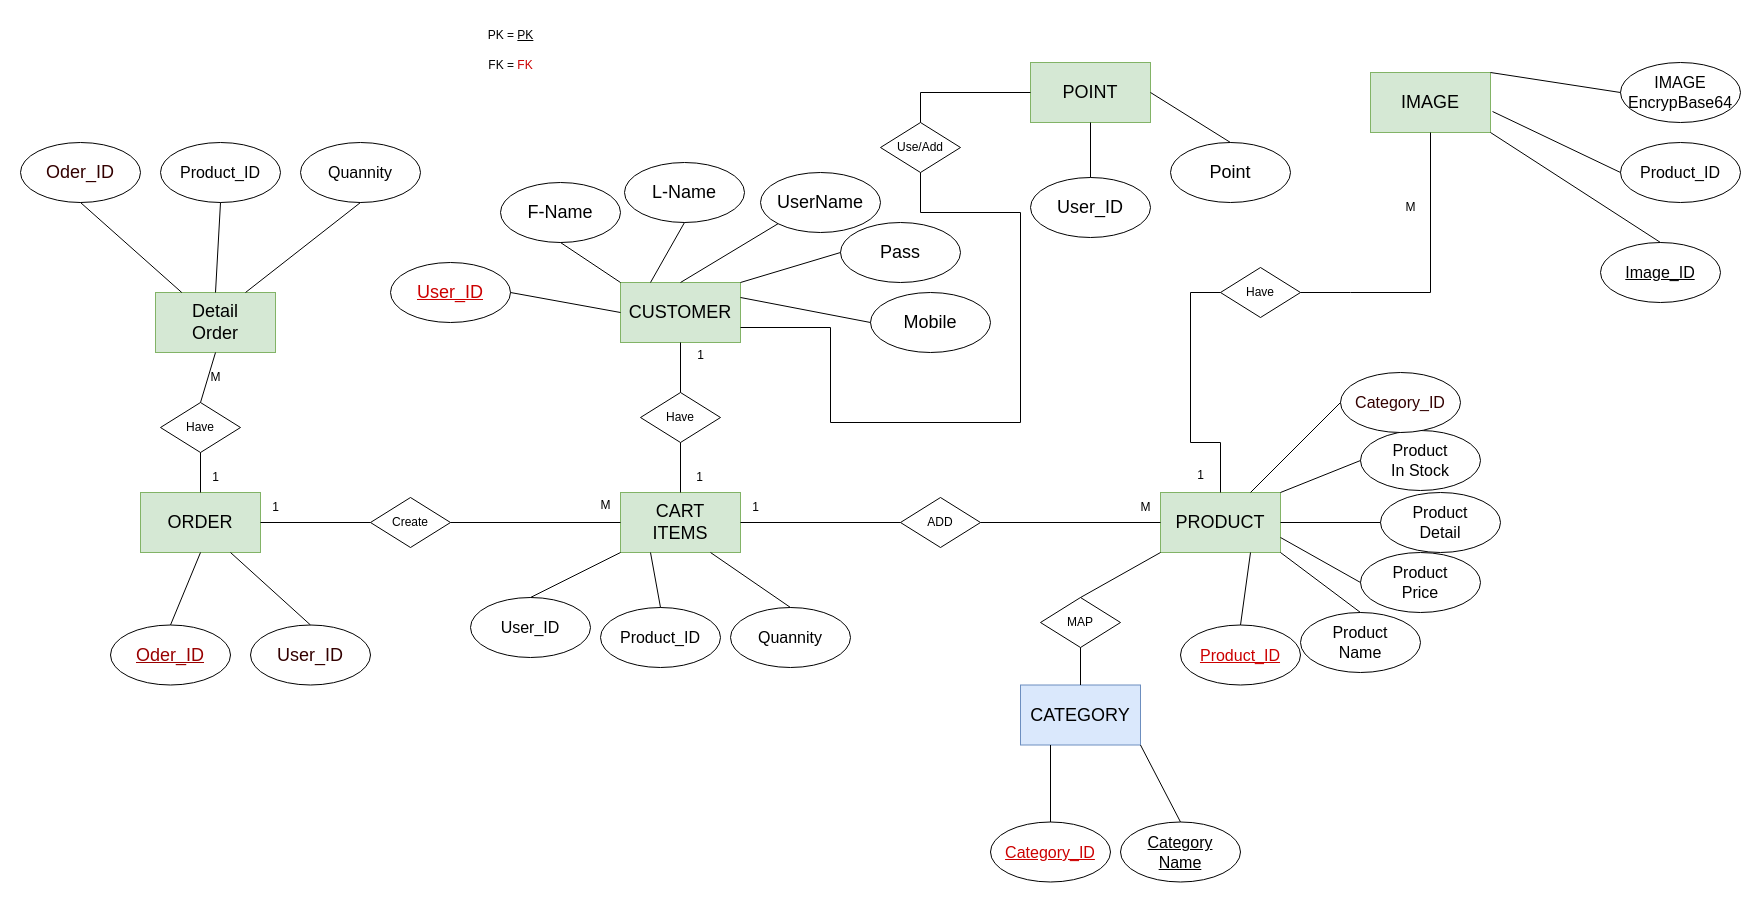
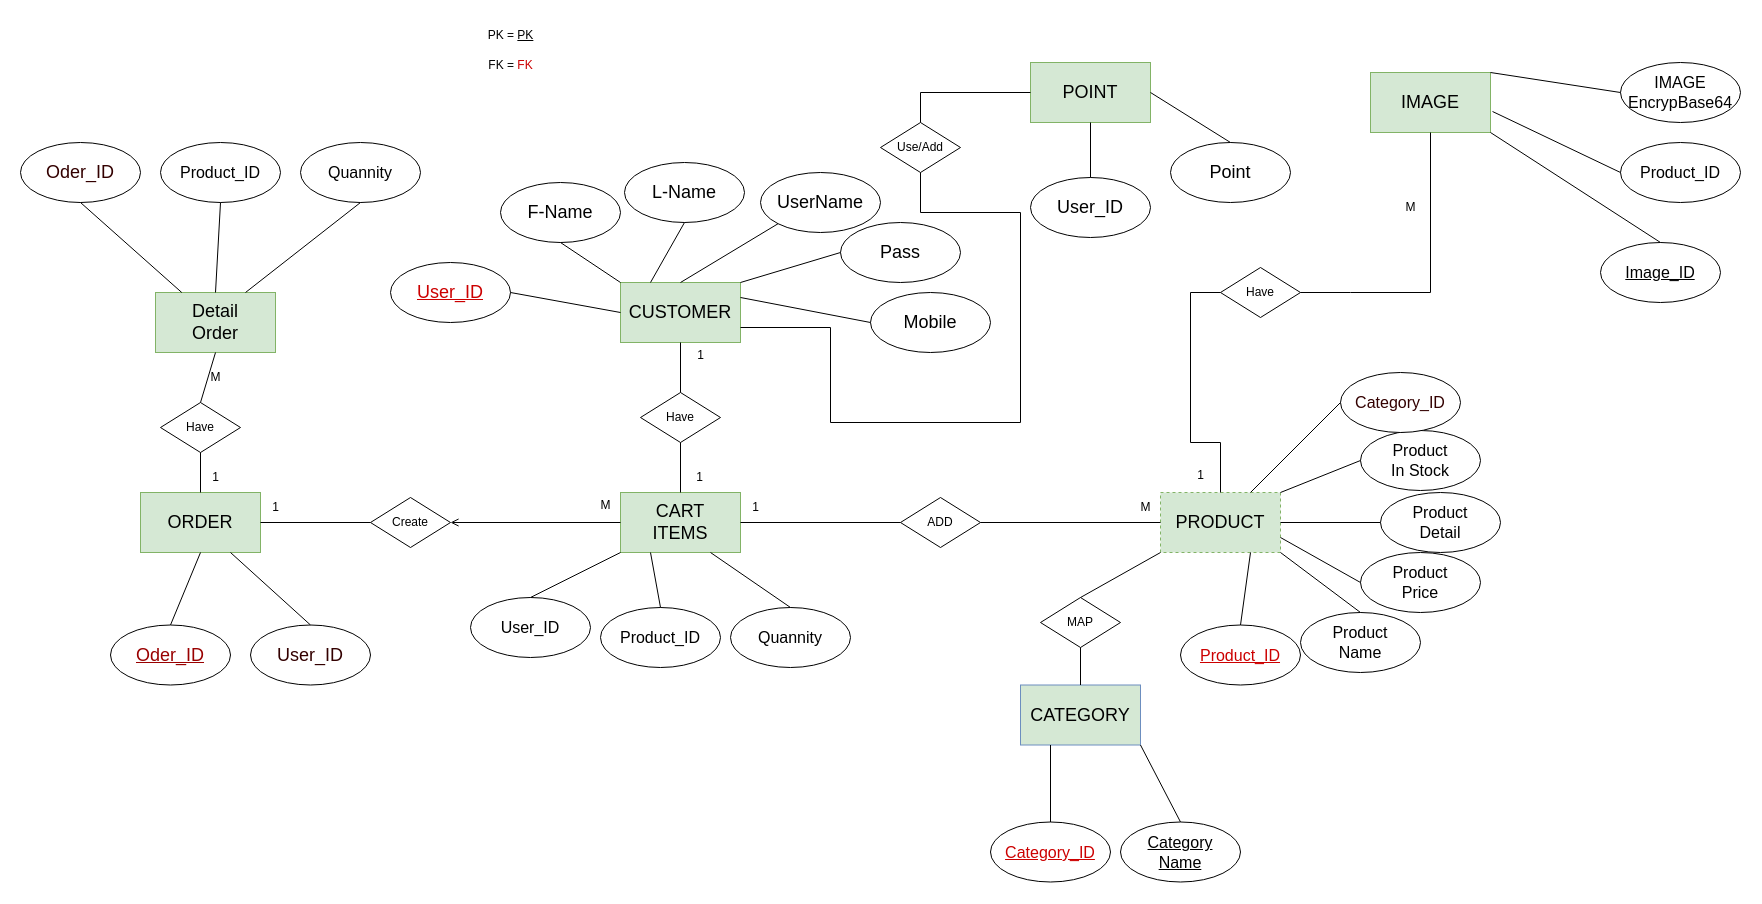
edge "Create" -- "CART ITEMS": arrowhead none -> open
node "PRODUCT": style solid -> dashed
node "CATEGORY": fillcolor #dae8fc -> #d5e8d4
